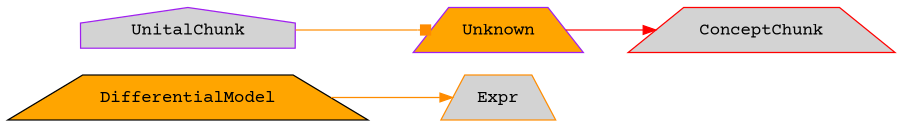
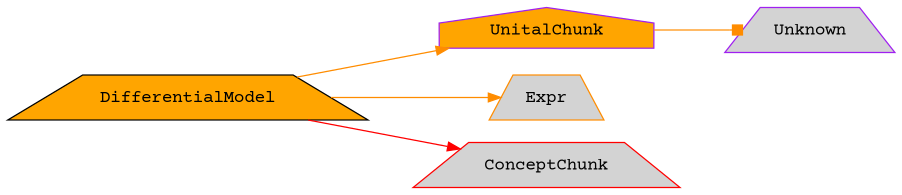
node "UnitalChunk": fillcolor lightgrey -> orange
node "Unknown": fillcolor orange -> lightgrey
edge "Unknown" -> "ConceptChunk": now "DifferentialModel" -> "ConceptChunk"
edge "DifferentialModel" -> "UnitalChunk": added
